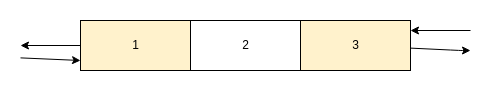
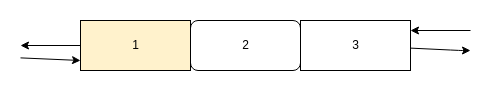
node "2": shape rectangle -> rounded rectangle
node "3": fillcolor #fff2cc -> #ffffff
